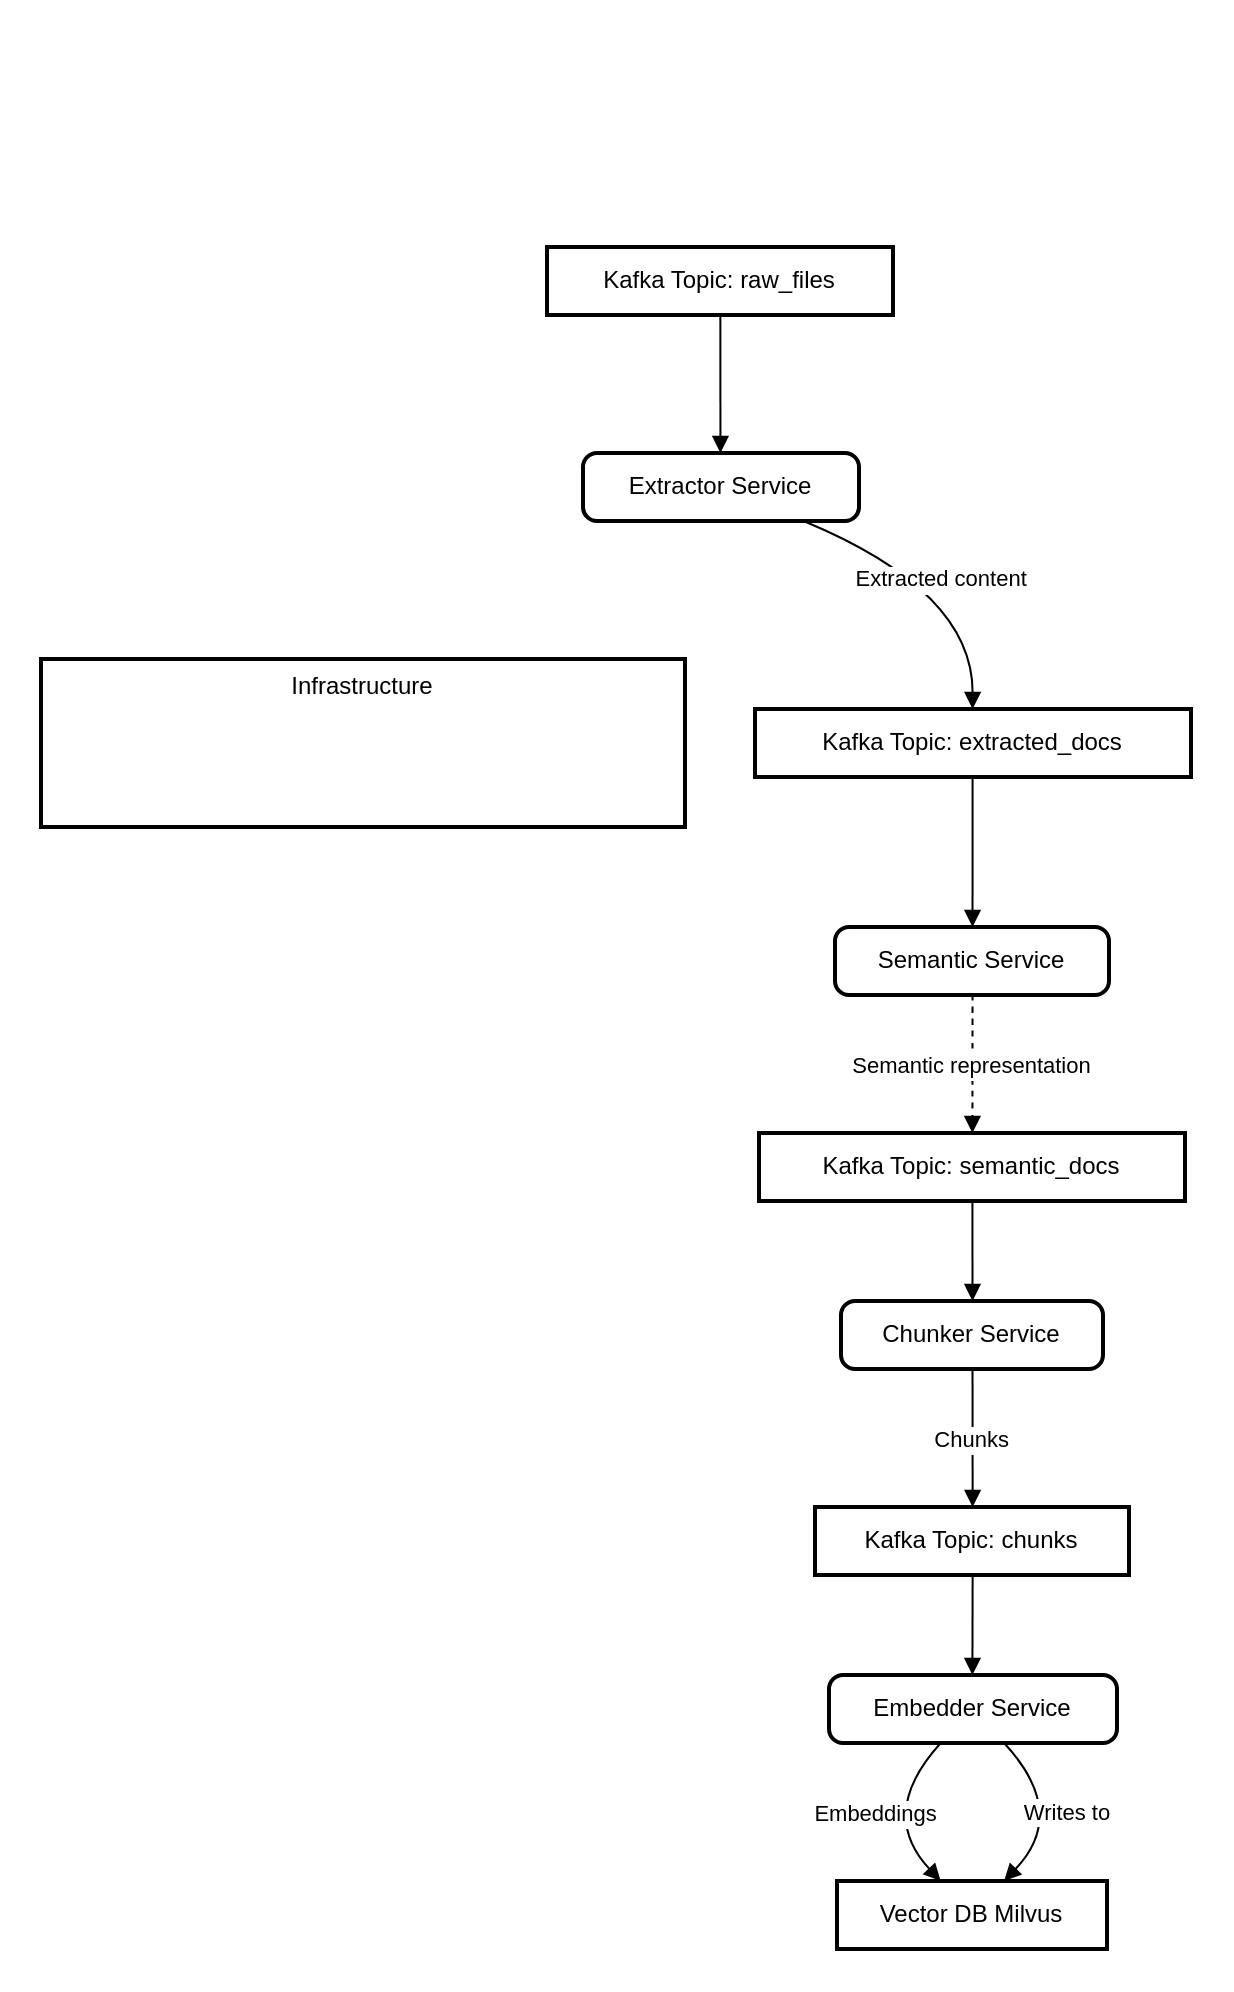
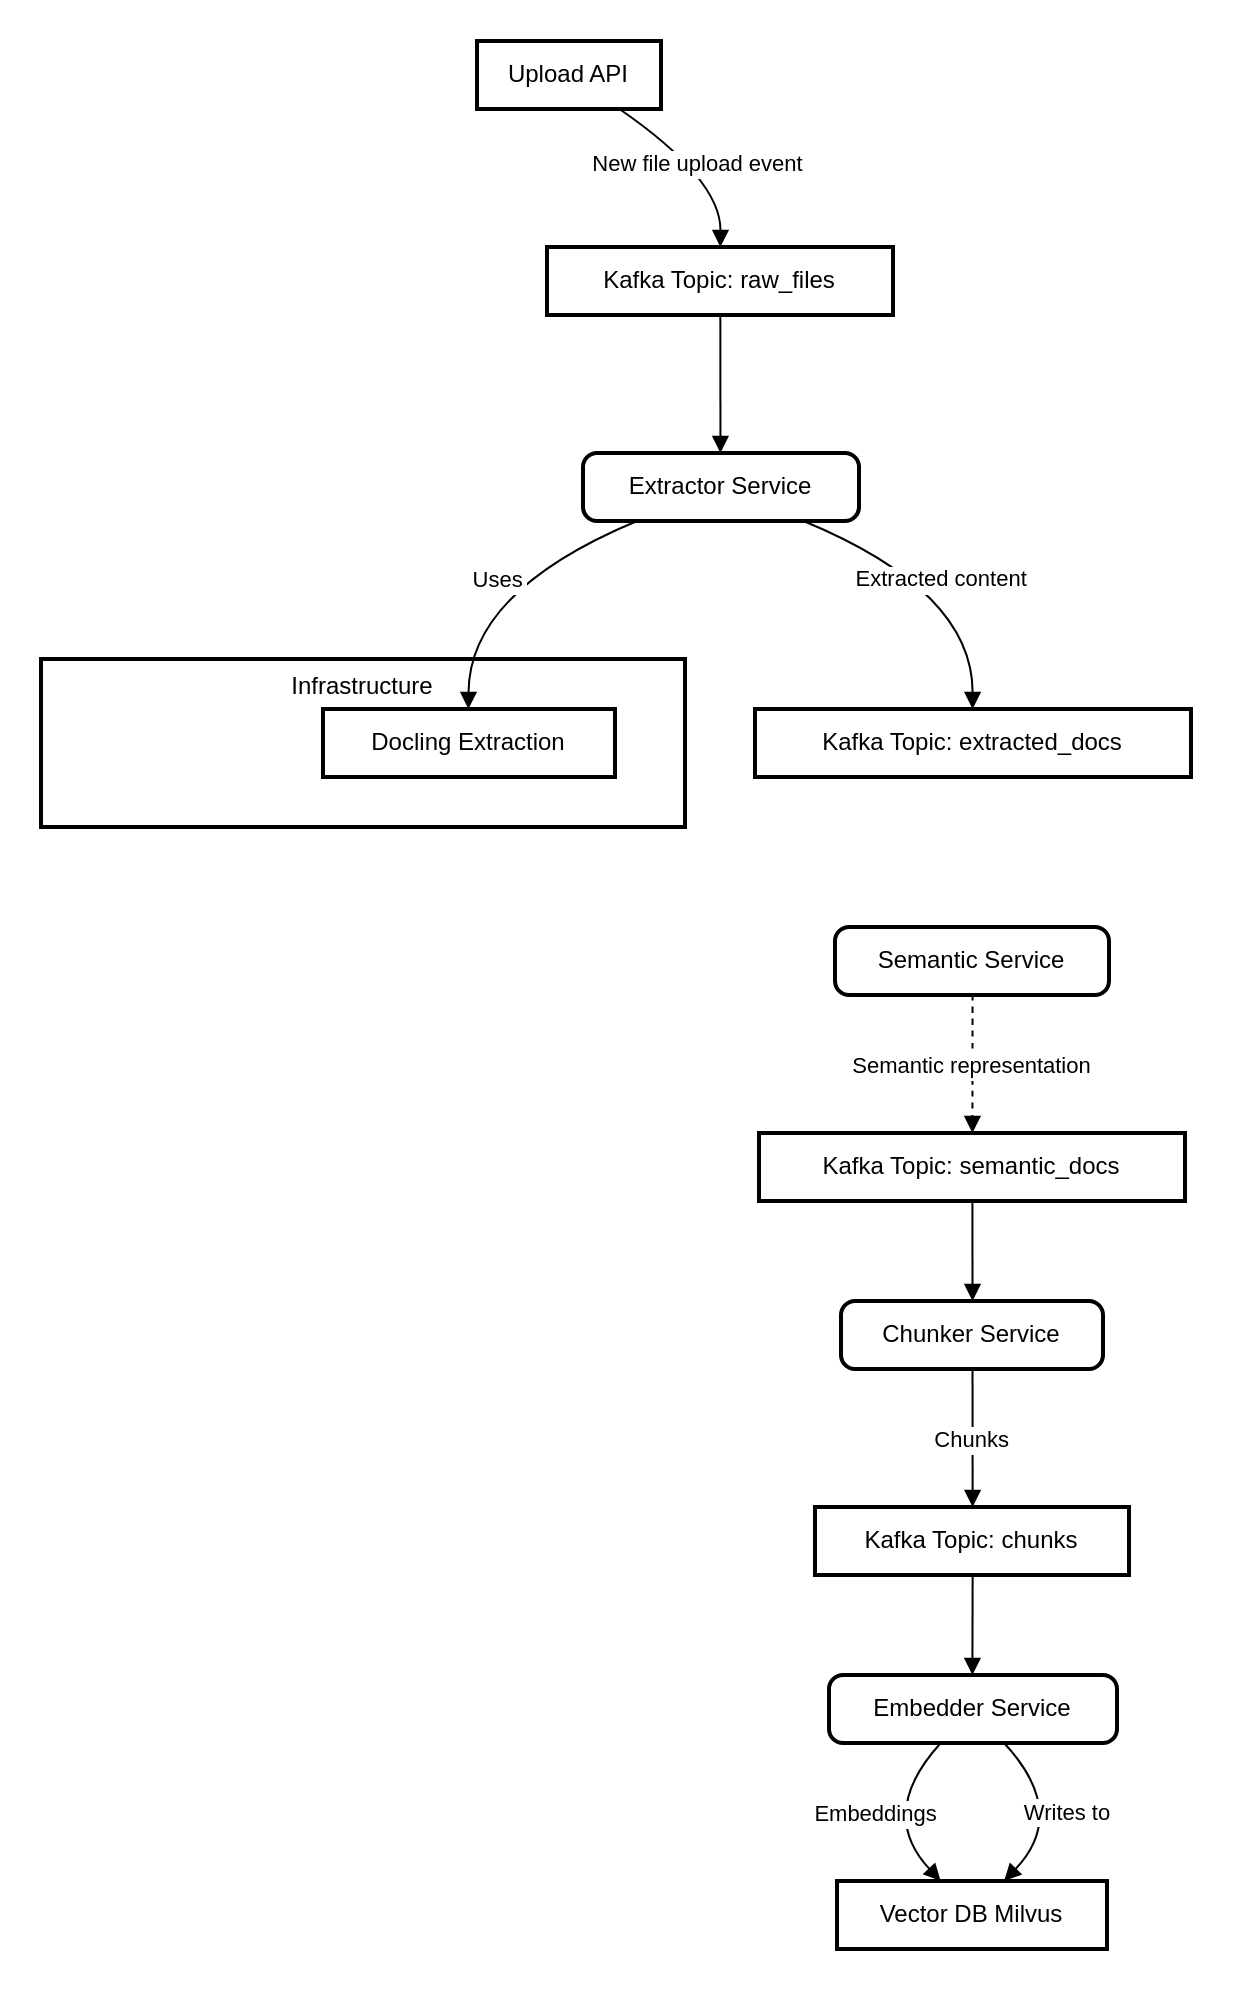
node "Upload API": added
edge "Upload API" -> "Kafka Topic: raw_files": added, label "New file upload event"
edge "Extractor Service" -> "Docling Extraction": added, label "Uses"
node "Docling Extraction": added
edge "Kafka Topic: extracted_docs" -> "Semantic Service": removed
